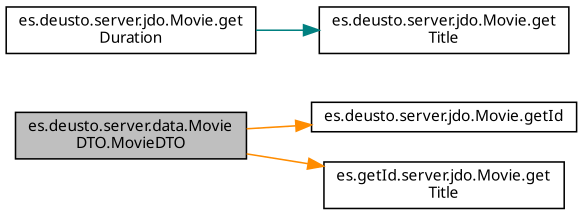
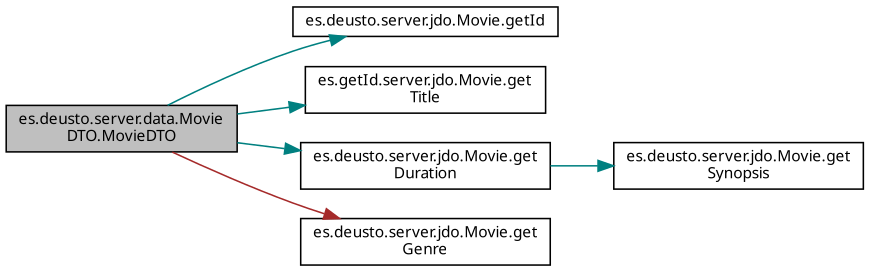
node "es.deusto.server.jdo.Movie.get Title": label "es.deusto.server.jdo.Movie.get Title" -> "es.deusto.server.jdo.Movie.get Synopsis"
edge "es.deusto.server.data.Movie DTO.MovieDTO" -> "es.deusto.server.jdo.Movie.getId": color darkorange -> teal
edge "es.deusto.server.data.Movie DTO.MovieDTO" -> "es.deusto.server.jdo.Movie.get Duration": added
edge "es.deusto.server.data.Movie DTO.MovieDTO" -> "es.getId.server.jdo.Movie.get Title": color darkorange -> teal
node "es.deusto.server.jdo.Movie.get Genre": added
